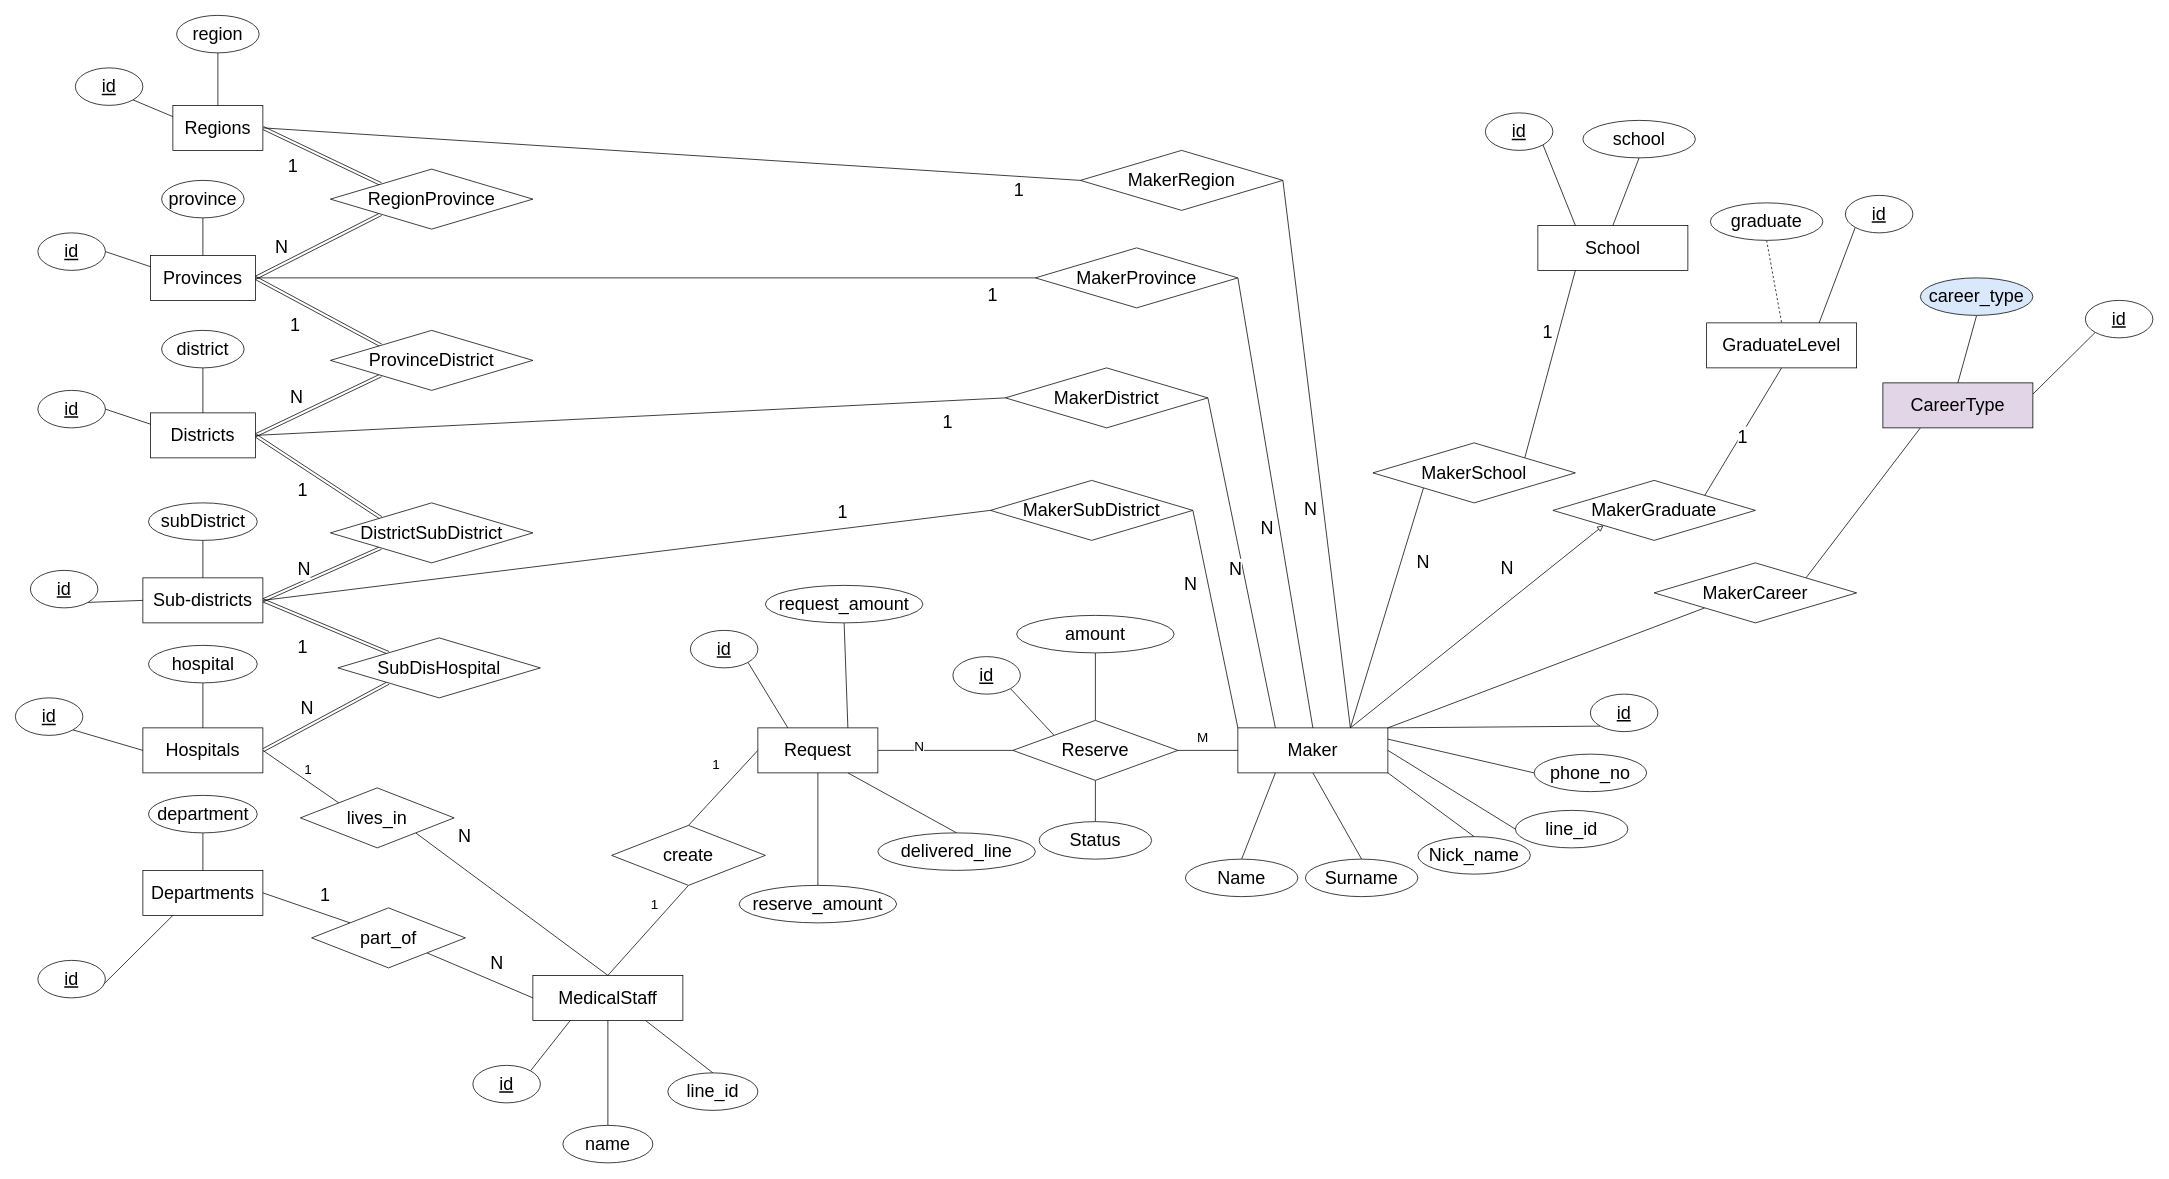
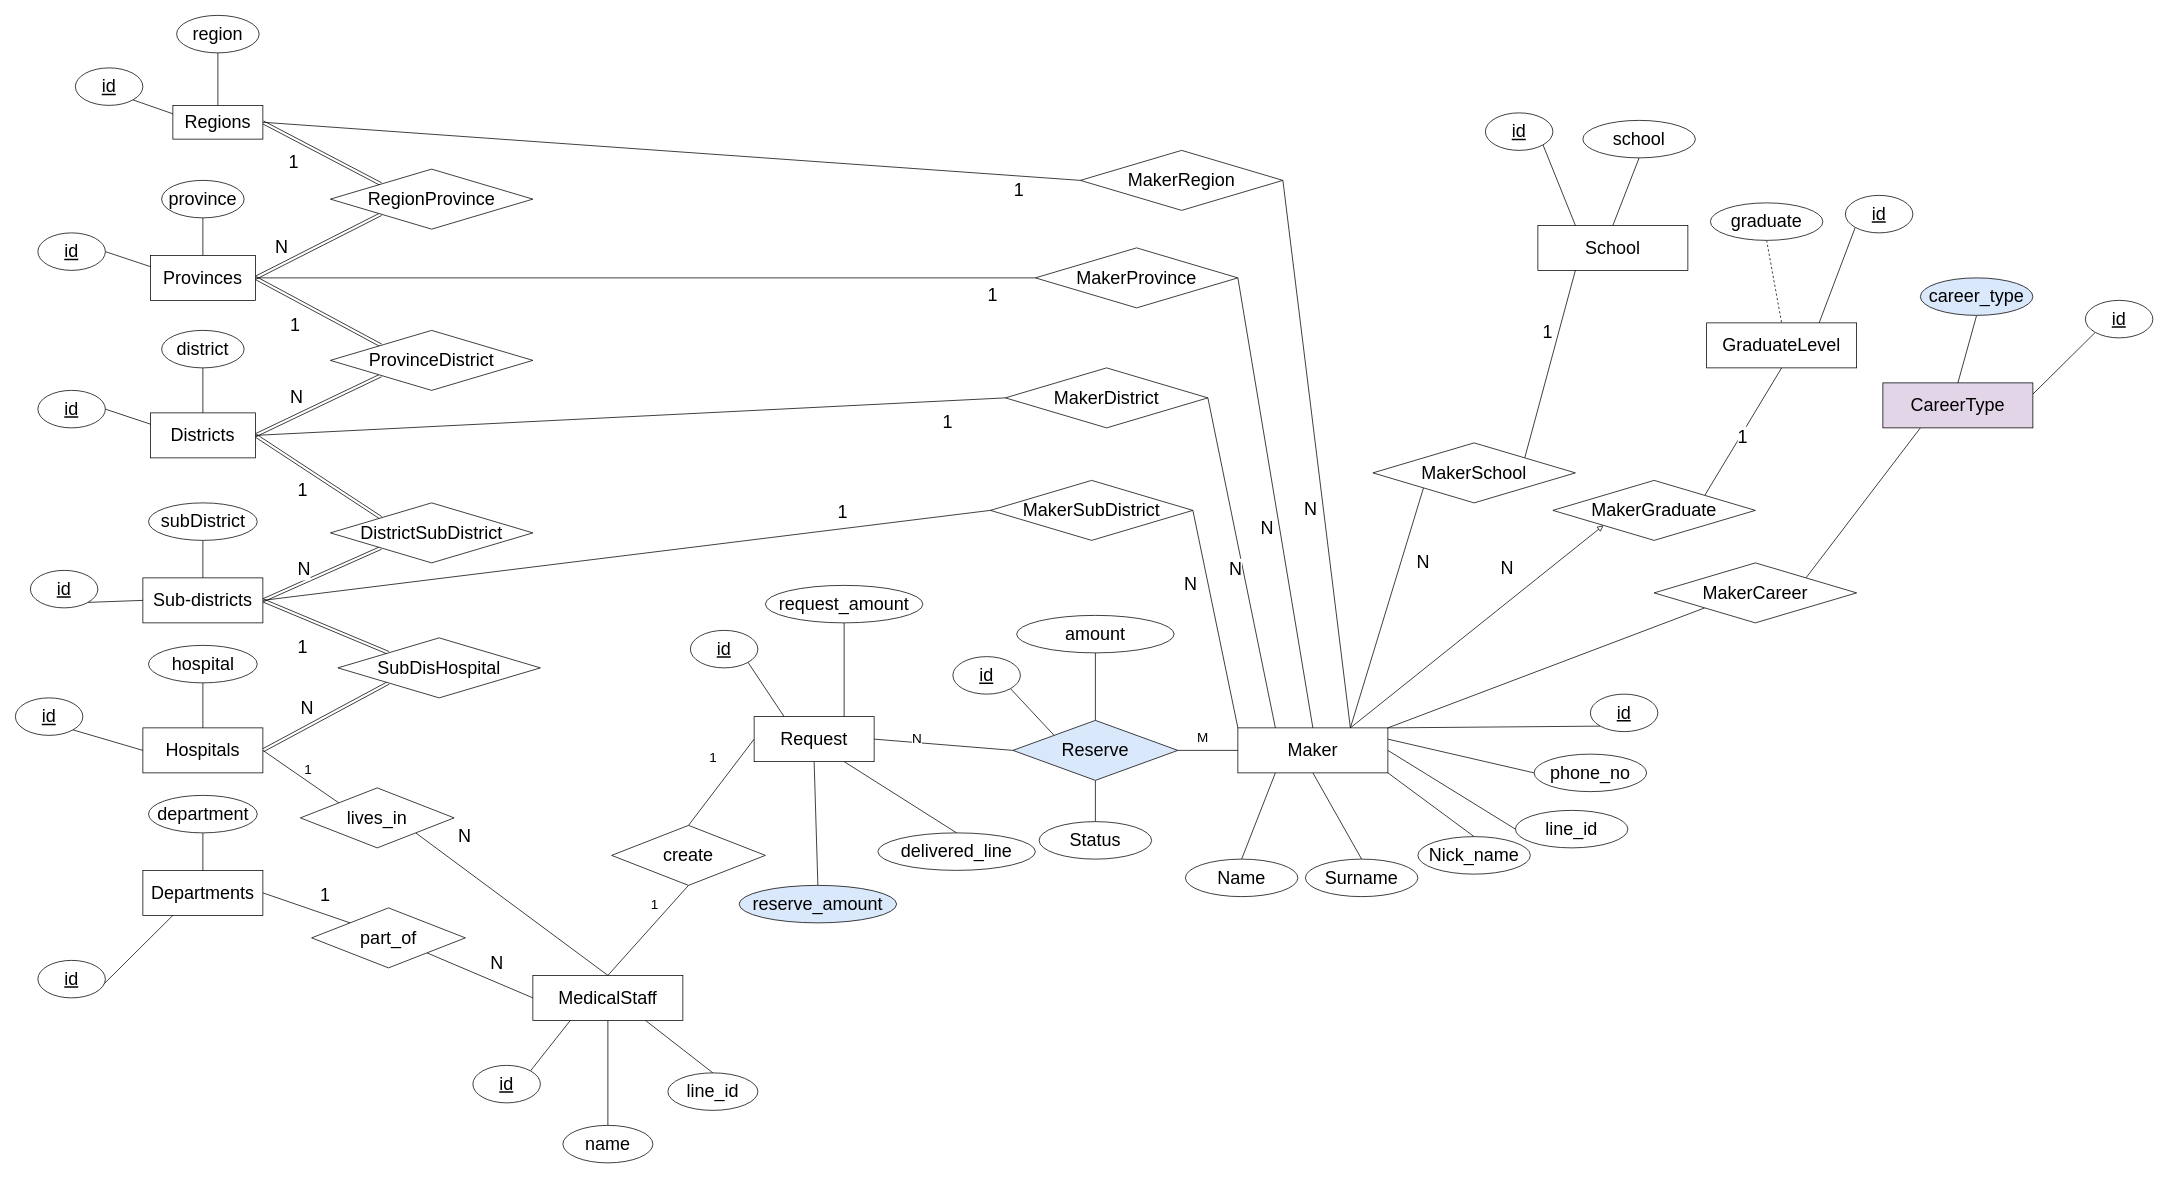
node "Regions": size 90x45 -> 90x34
node "Request": moved (818, 750) -> (814, 739)
node "Reserve": fillcolor #ffffff -> #dae8fc
node "reserve_amount": fillcolor #ffffff -> #dae8fc
